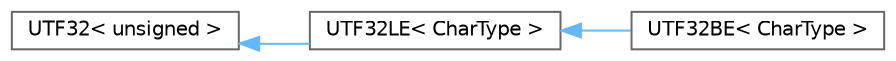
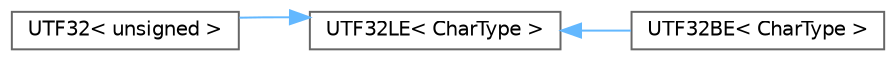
edge "UTF32LE< CharType >" -> "UTF32< unsigned >": reversed
